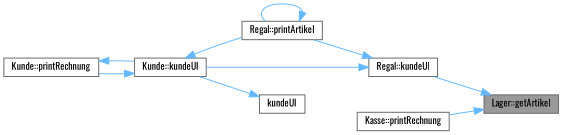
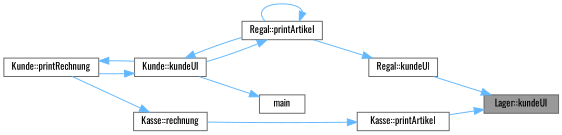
edge "Kunde::kundeUI" -> "Regal::kundeUI": now "Kunde::kundeUI" -> "Regal::printArtikel"
node "kundeUI": label "kundeUI" -> "main"
node "Lager::getArtikel": label "Lager::getArtikel" -> "Lager::kundeUI"
node "Kasse::rechnung": added
node "Kasse::printRechnung": label "Kasse::printRechnung" -> "Kasse::printArtikel"
